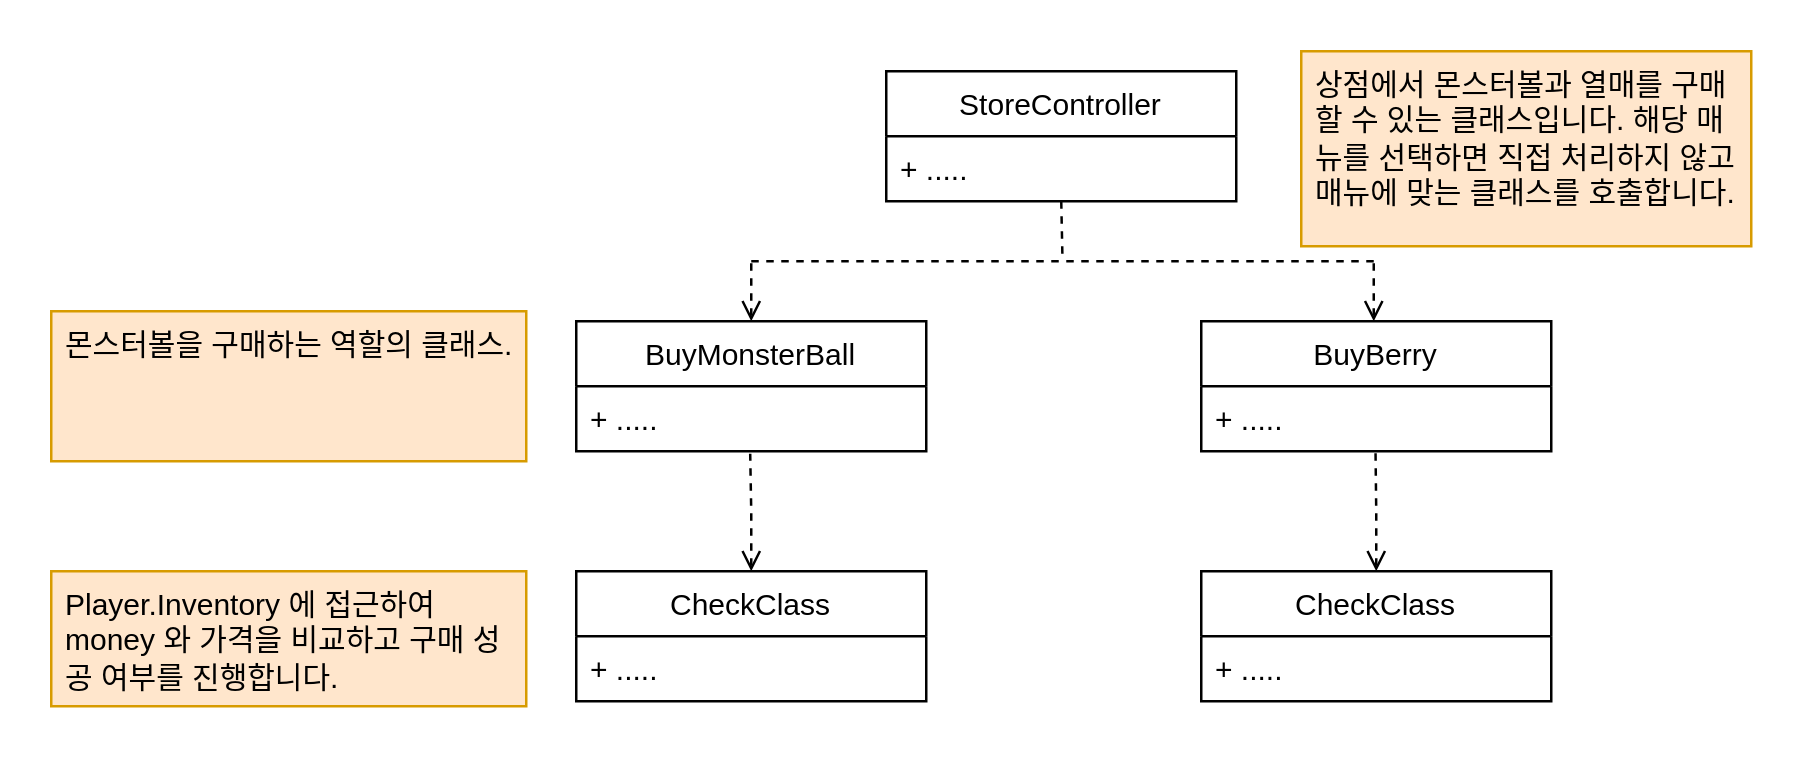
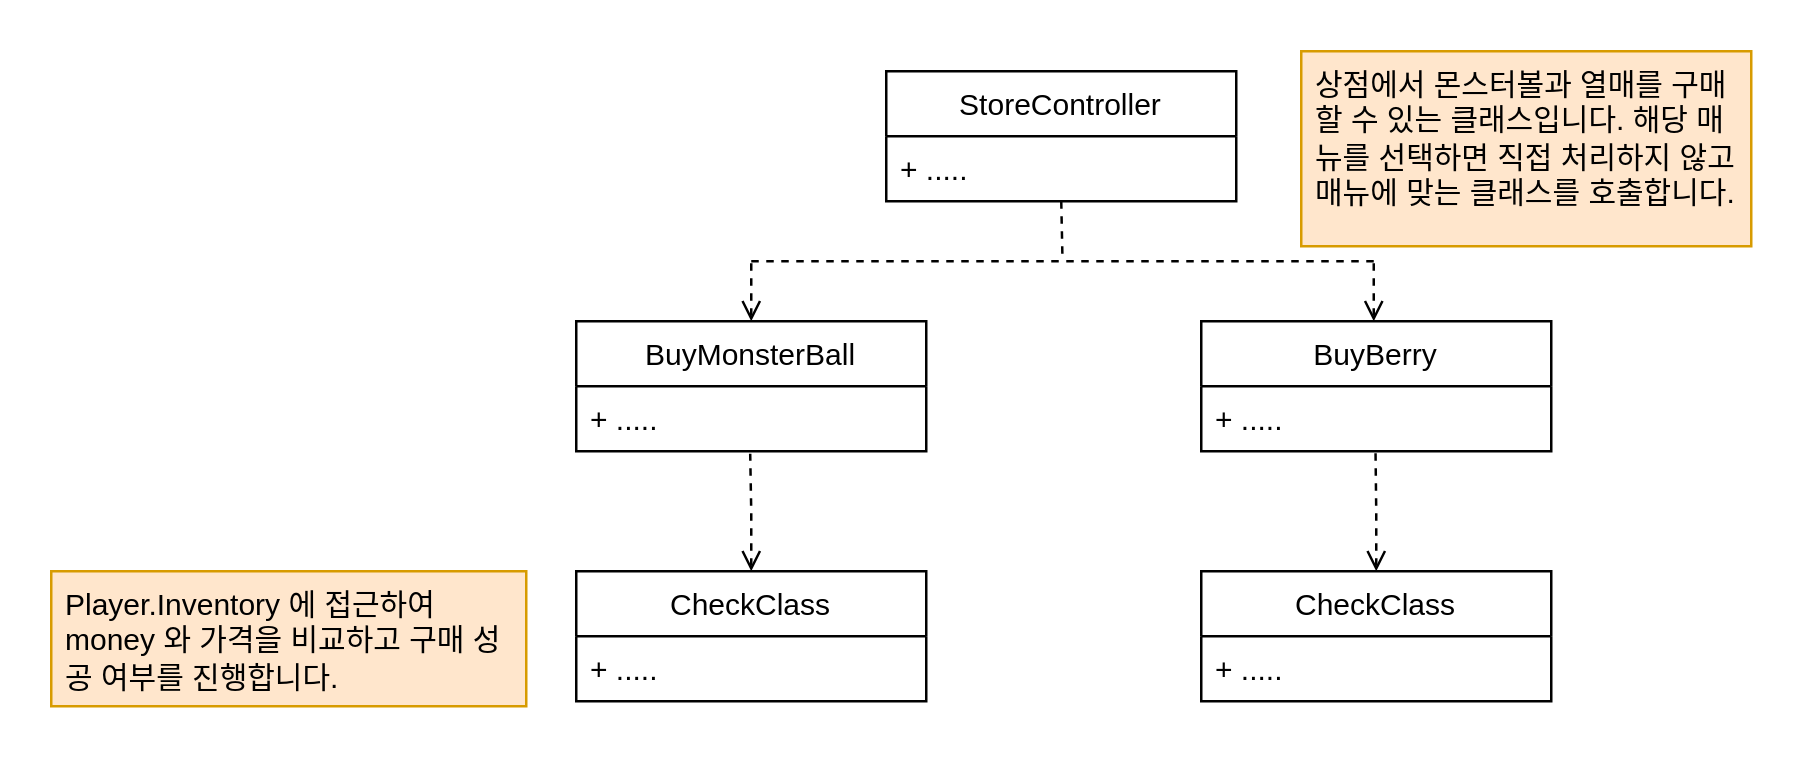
node "몬스터볼을 구매하는 역할의 클래스.": removed
